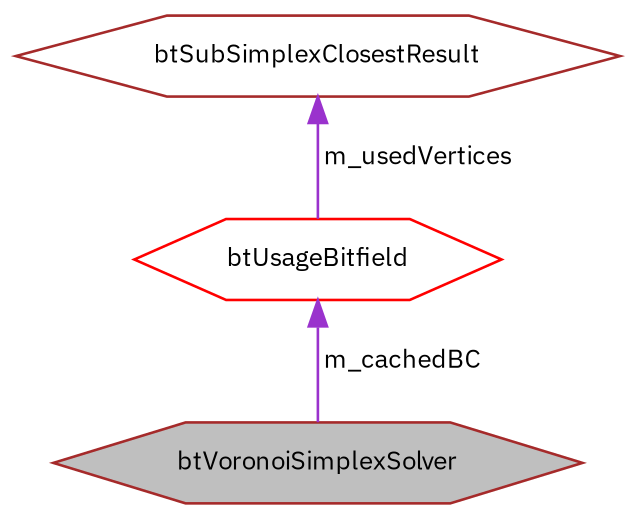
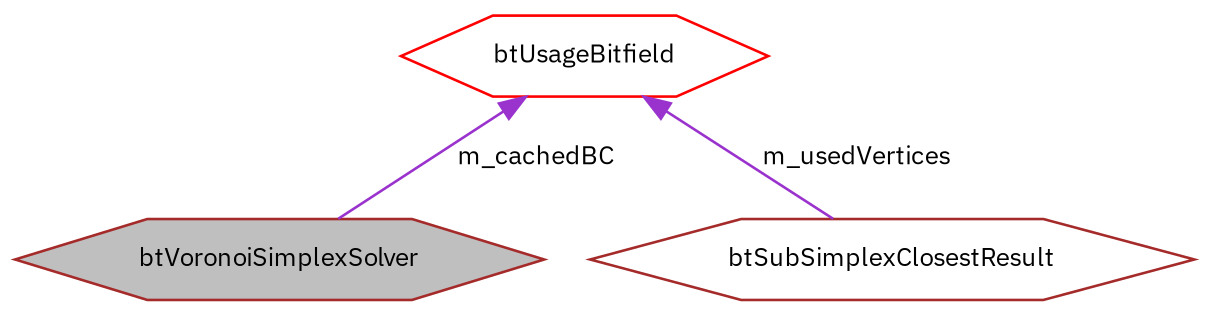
edge "btUsageBitfield" -> "btSubSimplexClosestResult": reversed
